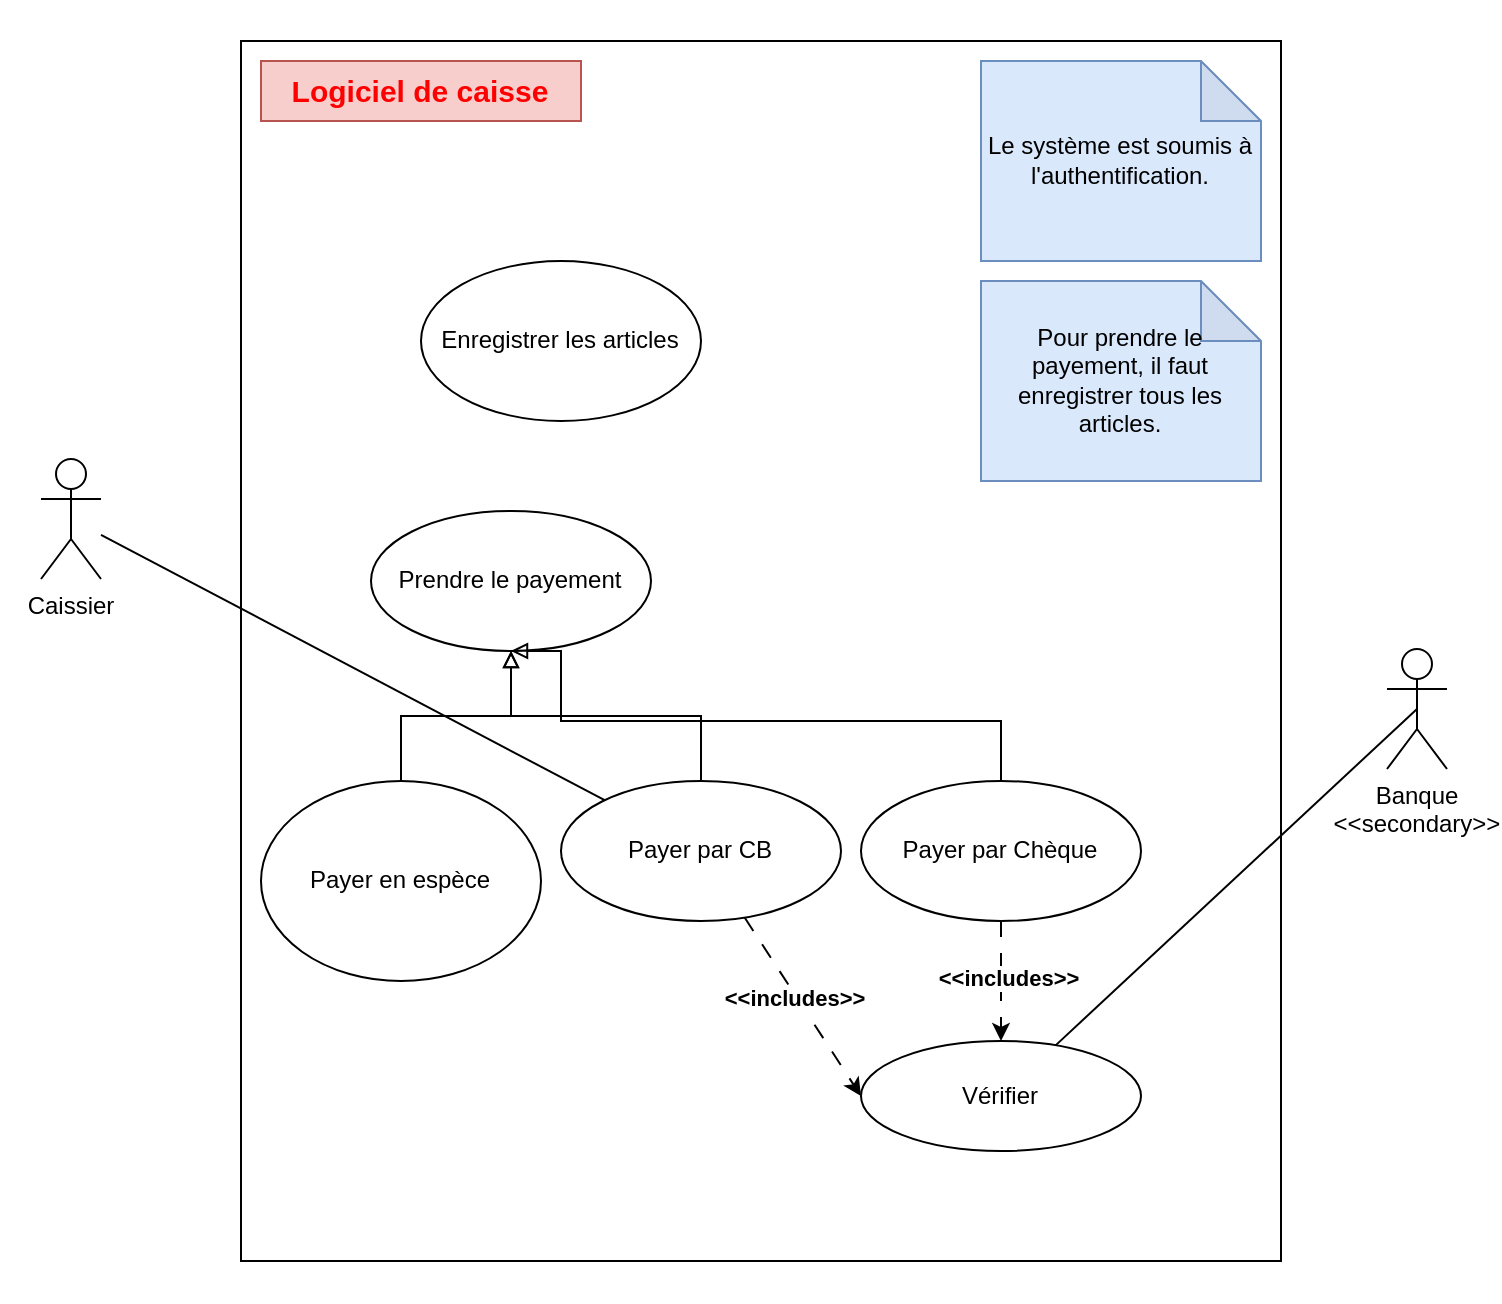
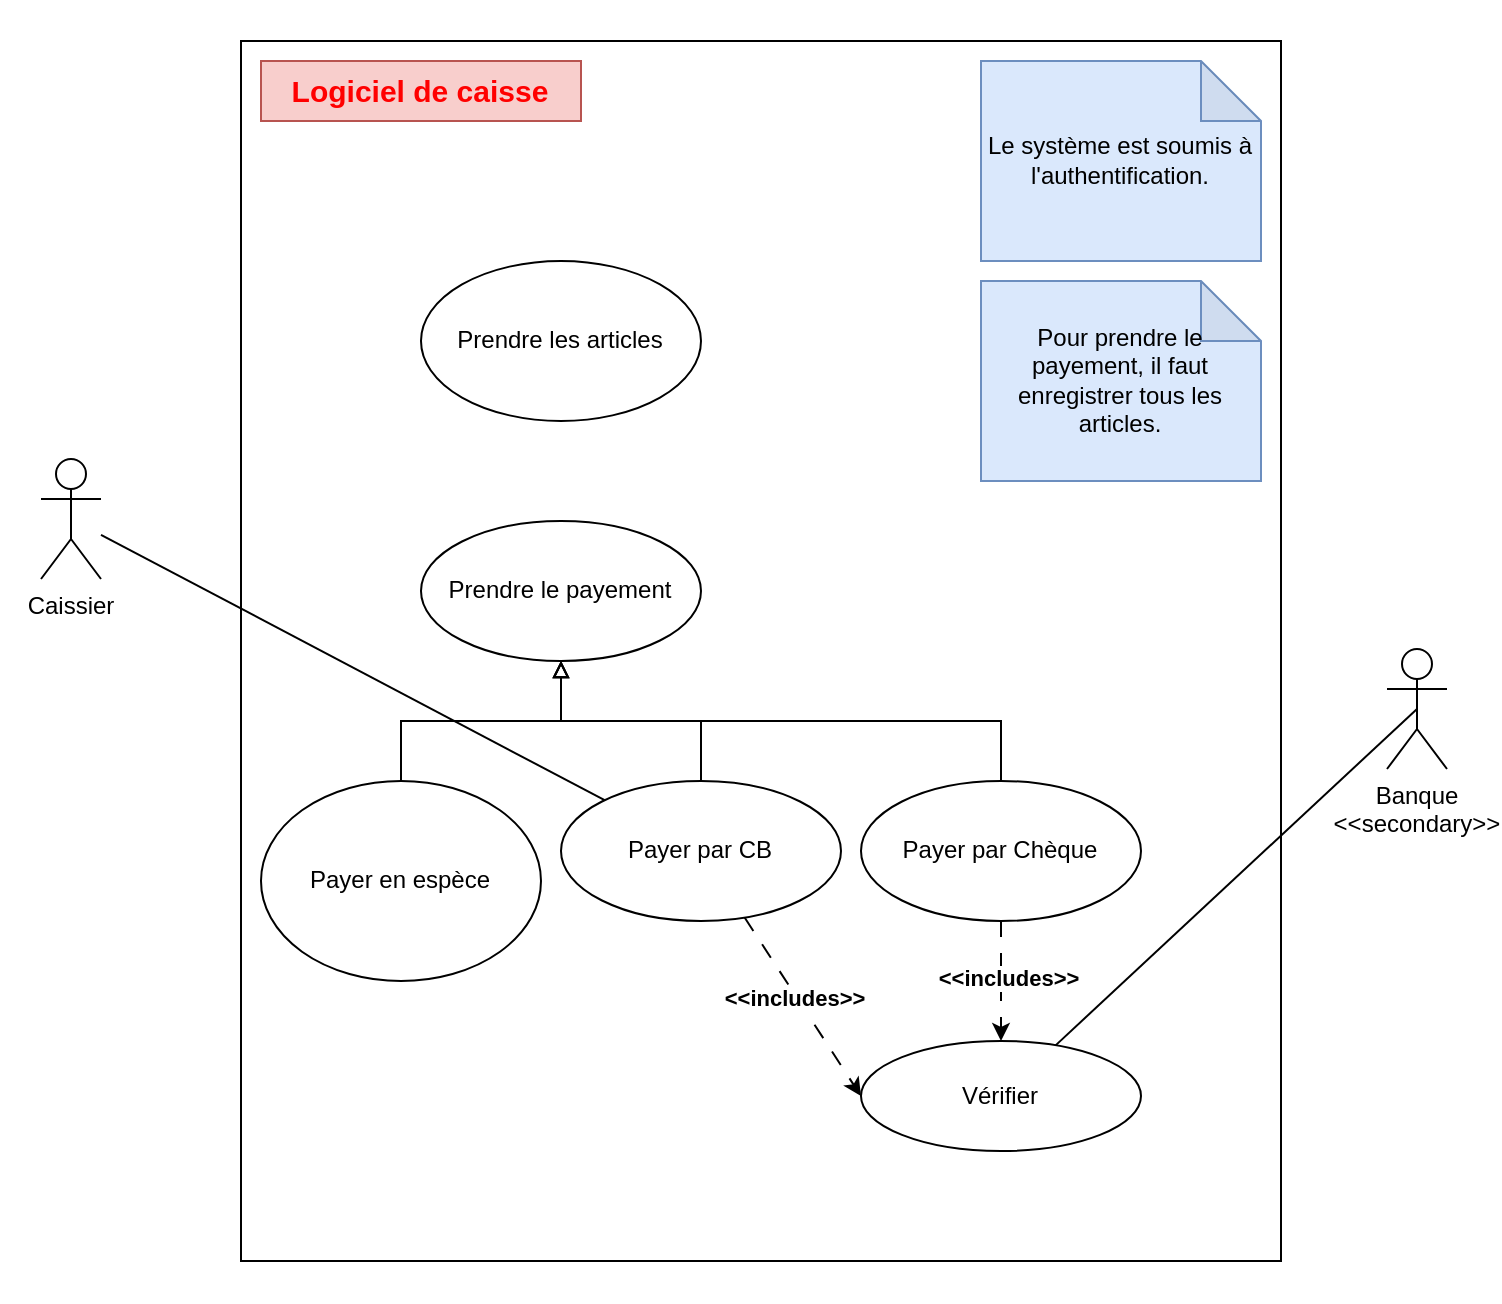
node "Enregistrer les articles": label "Enregistrer les articles" -> "Prendre les articles"
node "Prendre le payement": moved (511, 581) -> (561, 591)
